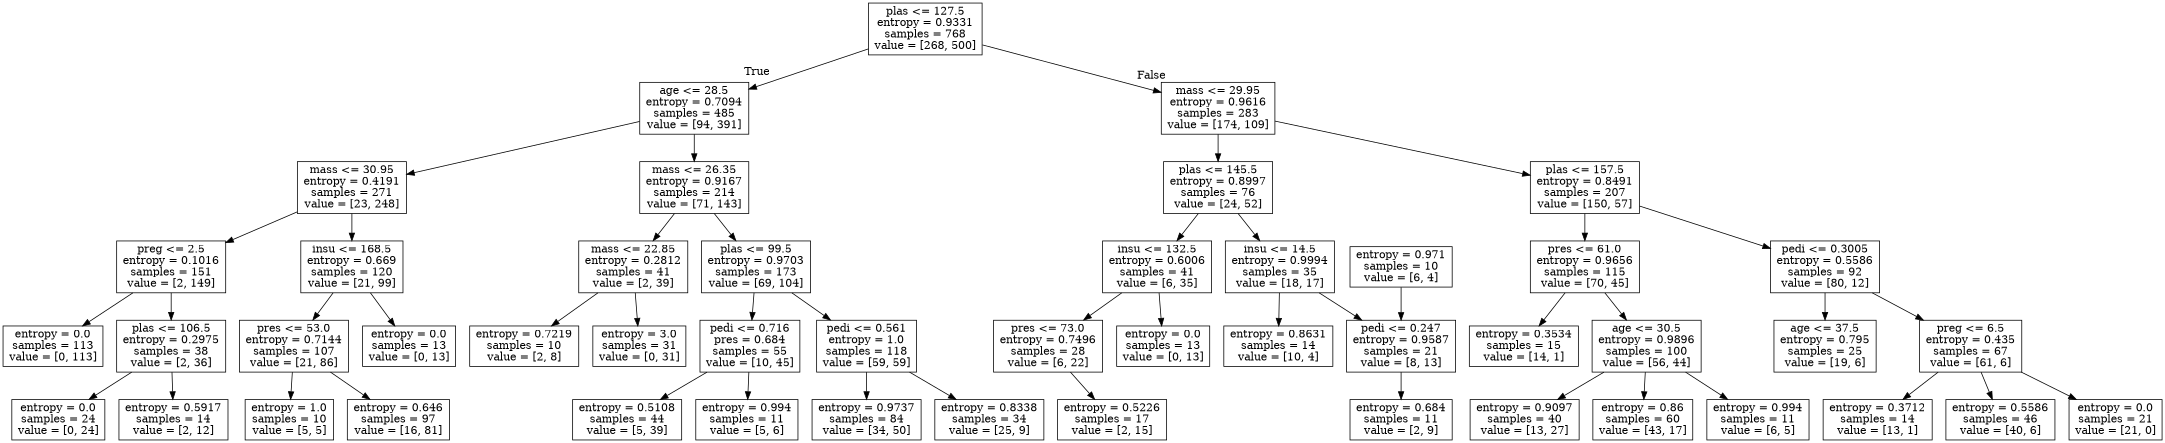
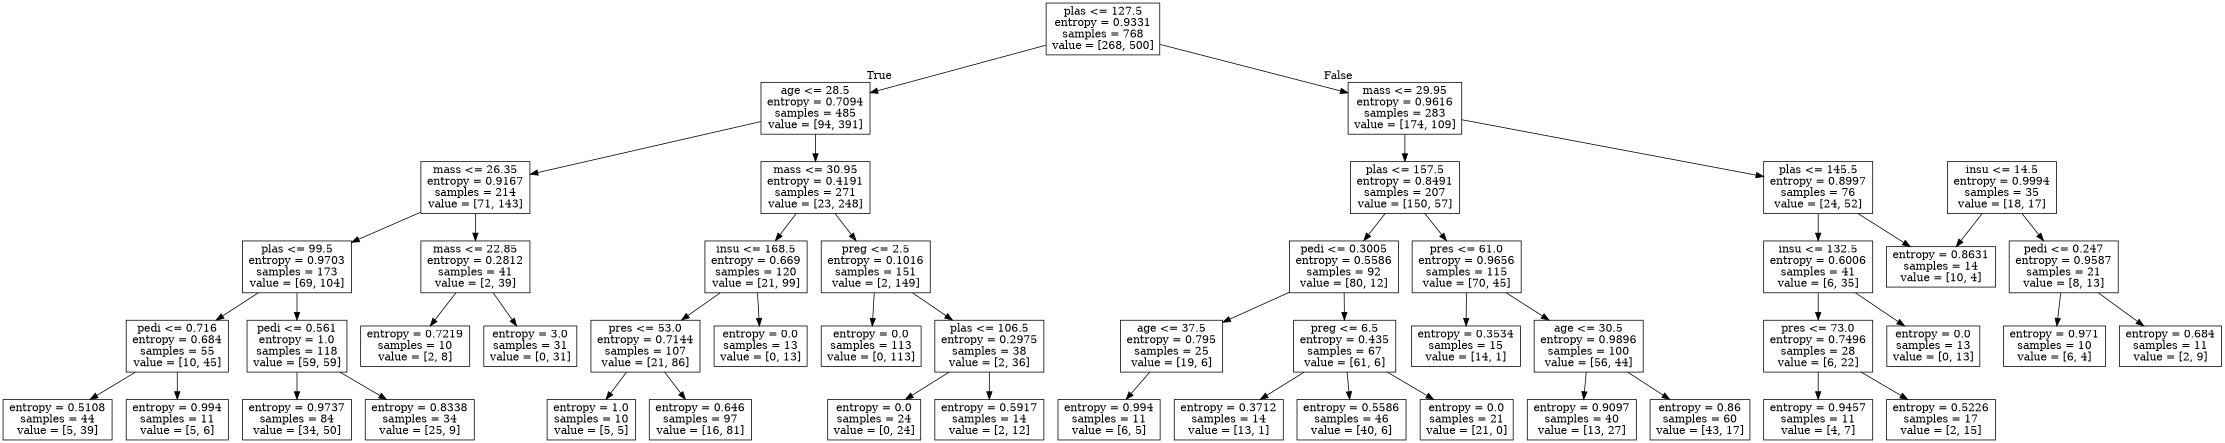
edge "plas <= 145.5 entropy = 0.8997 samples = 76 value = [24, 52]" -> "insu <= 14.5 entropy = 0.9994 samples = 35 value = [18, 17]": now "plas <= 145.5 entropy = 0.8997 samples = 76 value = [24, 52]" -> "entropy = 0.8631 samples = 14 value = [10, 4]"
edge "entropy = 0.971 samples = 10 value = [6, 4]" -> "pedi <= 0.247 entropy = 0.9587 samples = 21 value = [8, 13]": reversed
node "pedi <= 0.716 pres = 0.684 samples = 55 value = [10, 45]": label "pedi <= 0.716 pres = 0.684 samples = 55 value = [10, 45]" -> "pedi <= 0.716 entropy = 0.684 samples = 55 value = [10, 45]"
edge "age <= 30.5 entropy = 0.9896 samples = 100 value = [56, 44]" -> "entropy = 0.994 samples = 11 value = [6, 5]": now "age <= 37.5 entropy = 0.795 samples = 25 value = [19, 6]" -> "entropy = 0.994 samples = 11 value = [6, 5]"
node "entropy = 0.9457 samples = 11 value = [4, 7]": added
